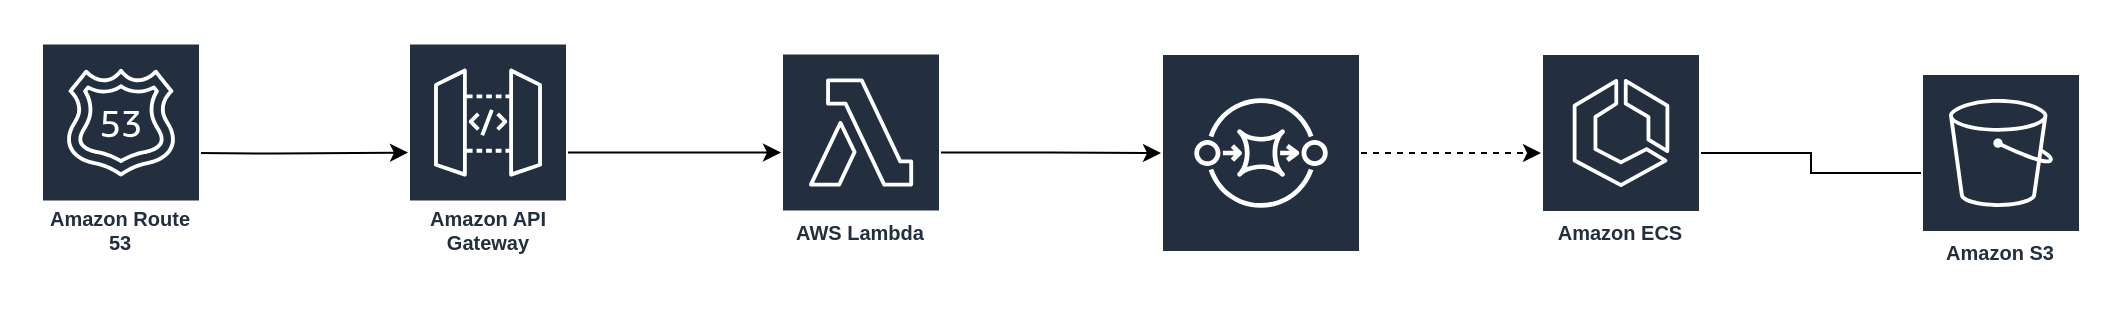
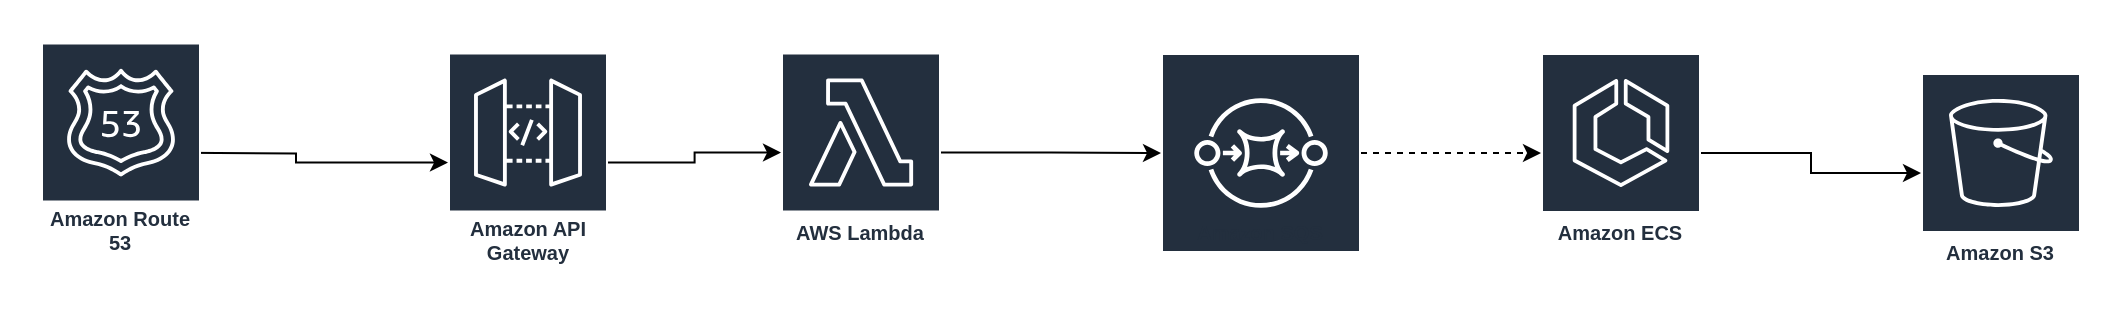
node "Amazon API Gateway": moved (488, 153) -> (528, 163)
edge "Amazon ECS" -- "Amazon S3": arrowhead none -> classic
